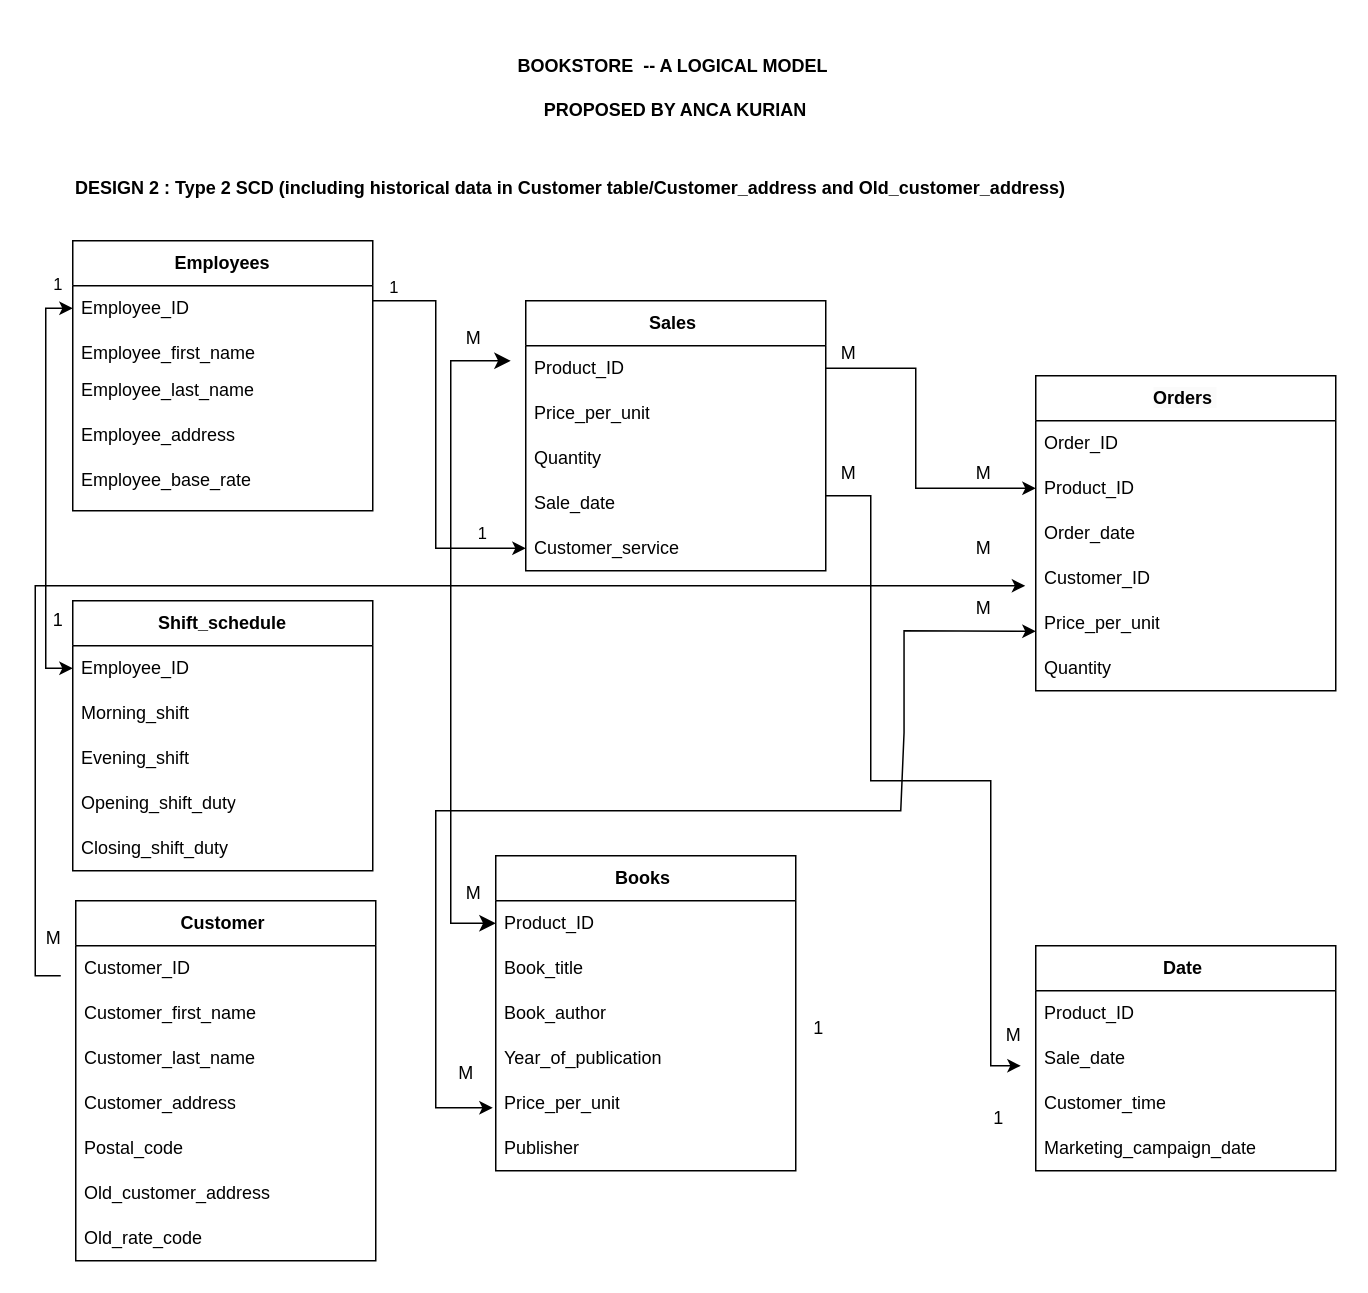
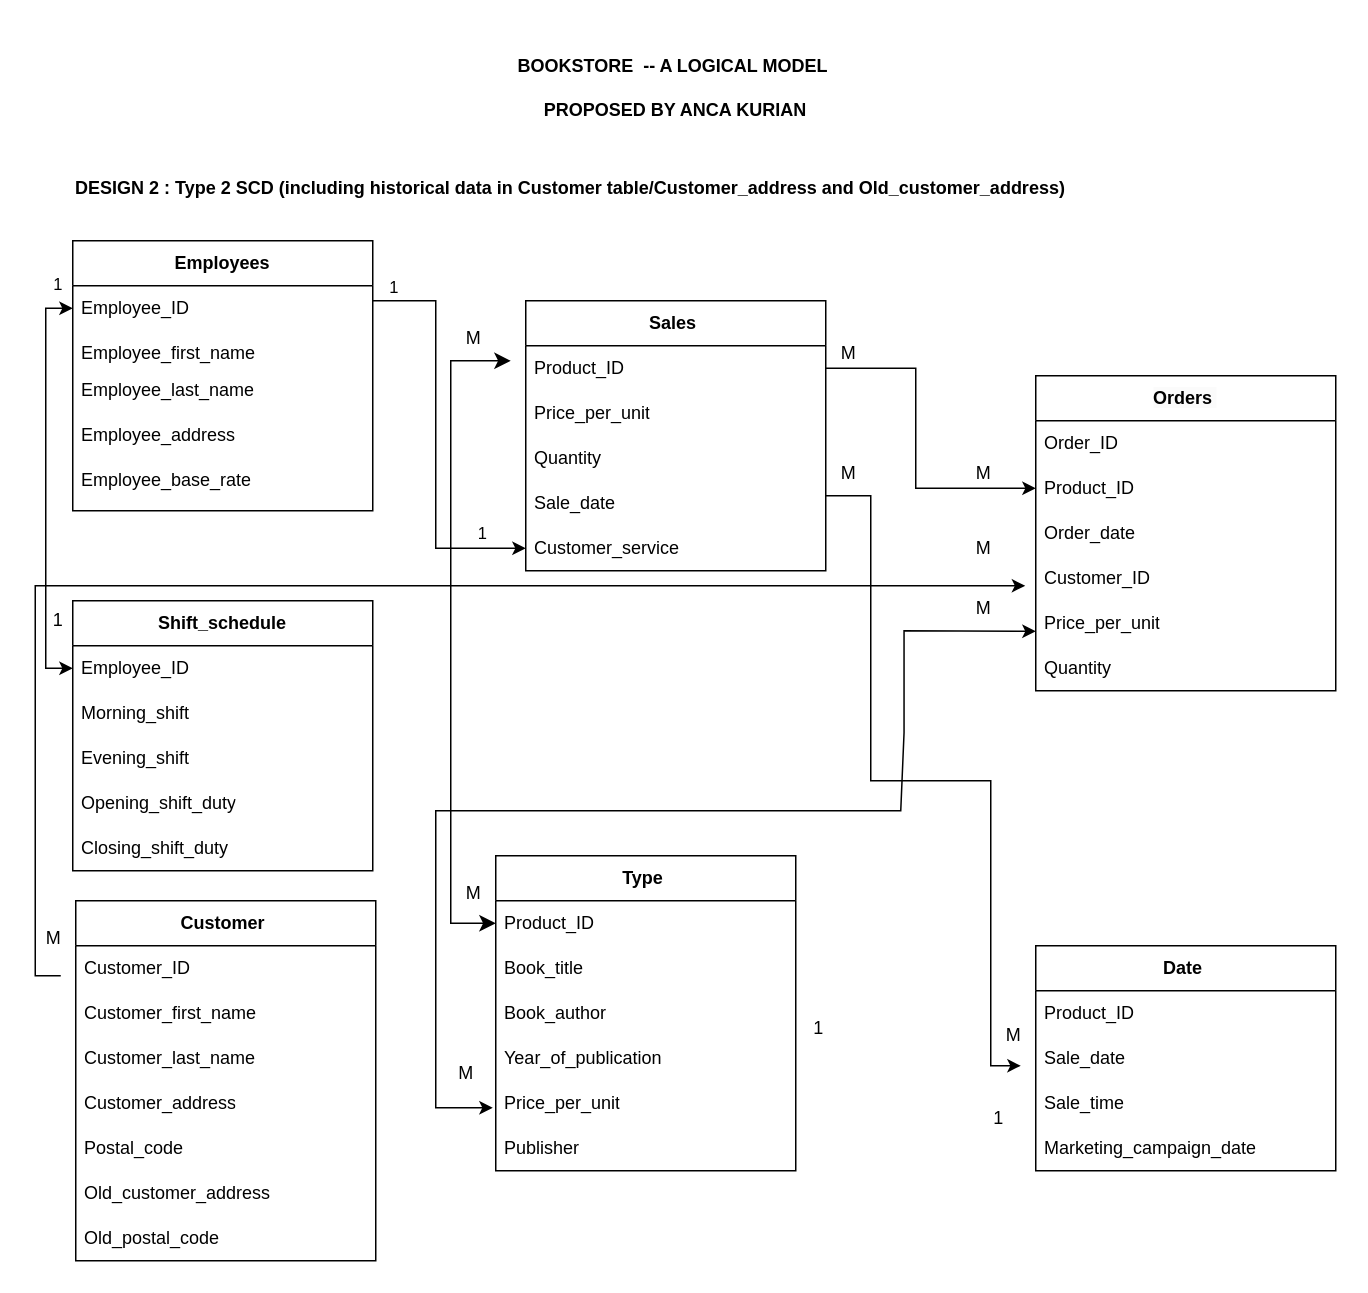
node "Books": label "Books" -> "Type"
node "Customer_time": label "Customer_time" -> "Sale_time"
node "Old_rate_code": label "Old_rate_code" -> "Old_postal_code"
